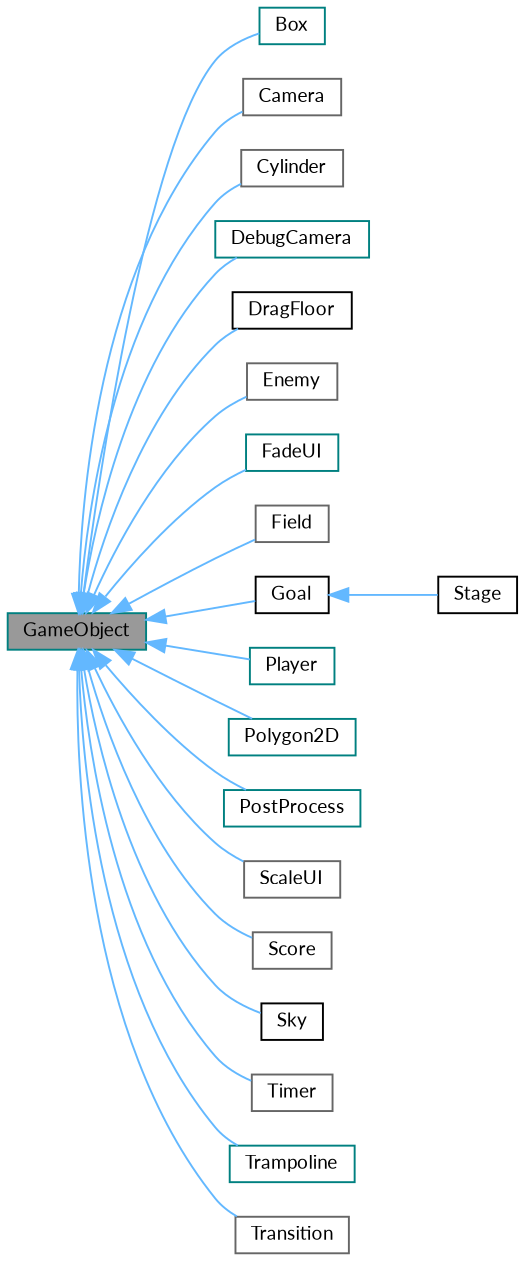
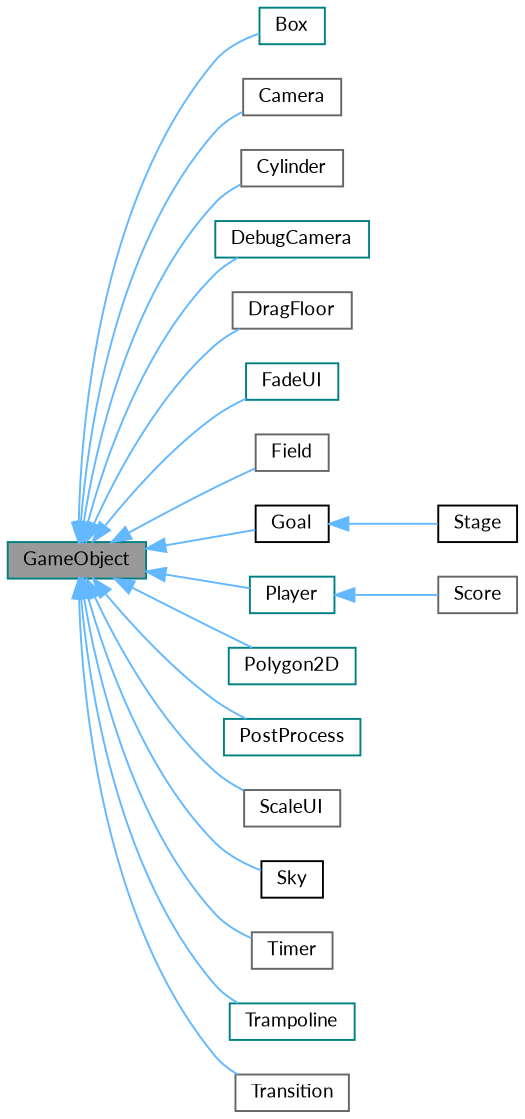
node "DragFloor": color black -> gray40
node "Enemy": removed
edge "Score" -> "GameObject": now "Score" -> "Player"
